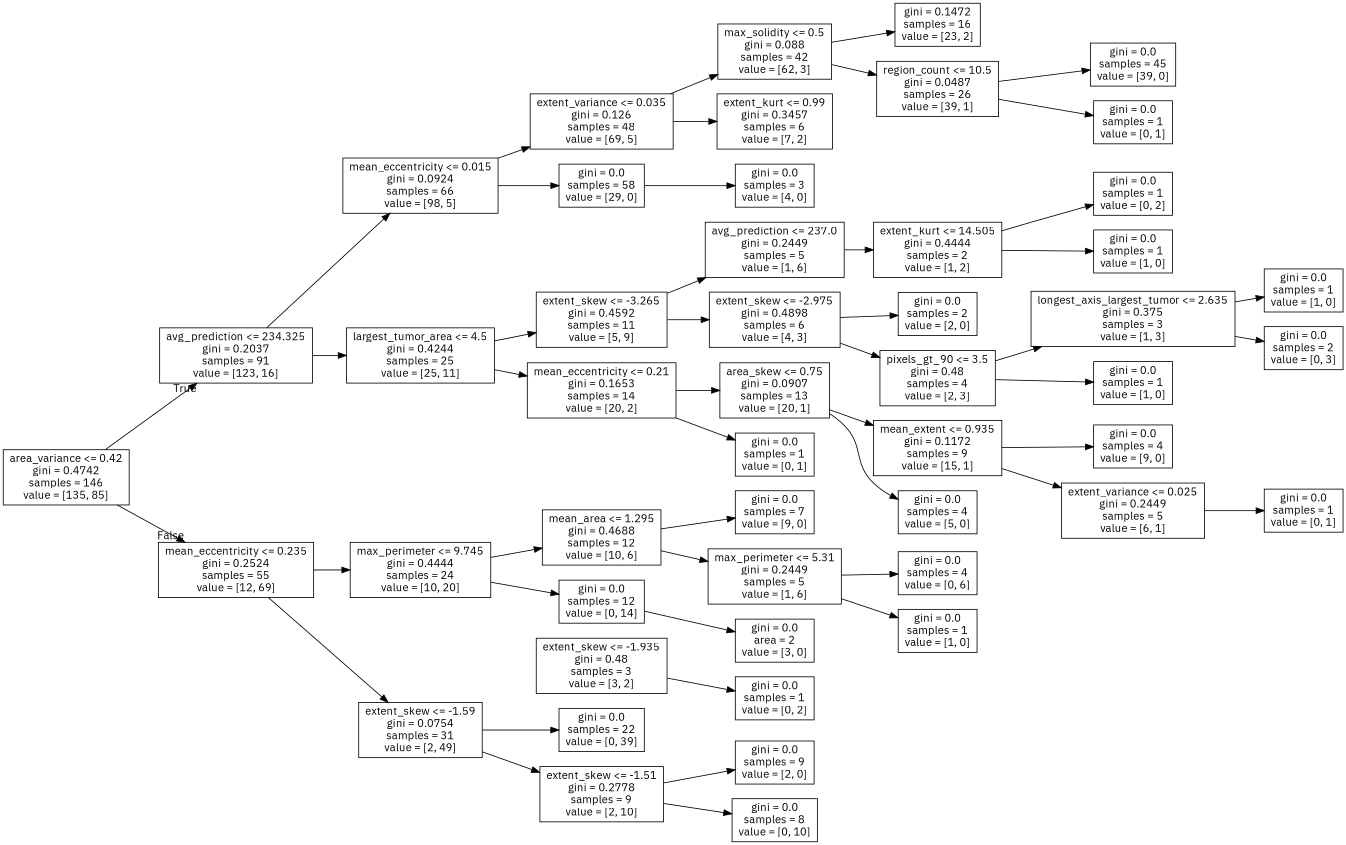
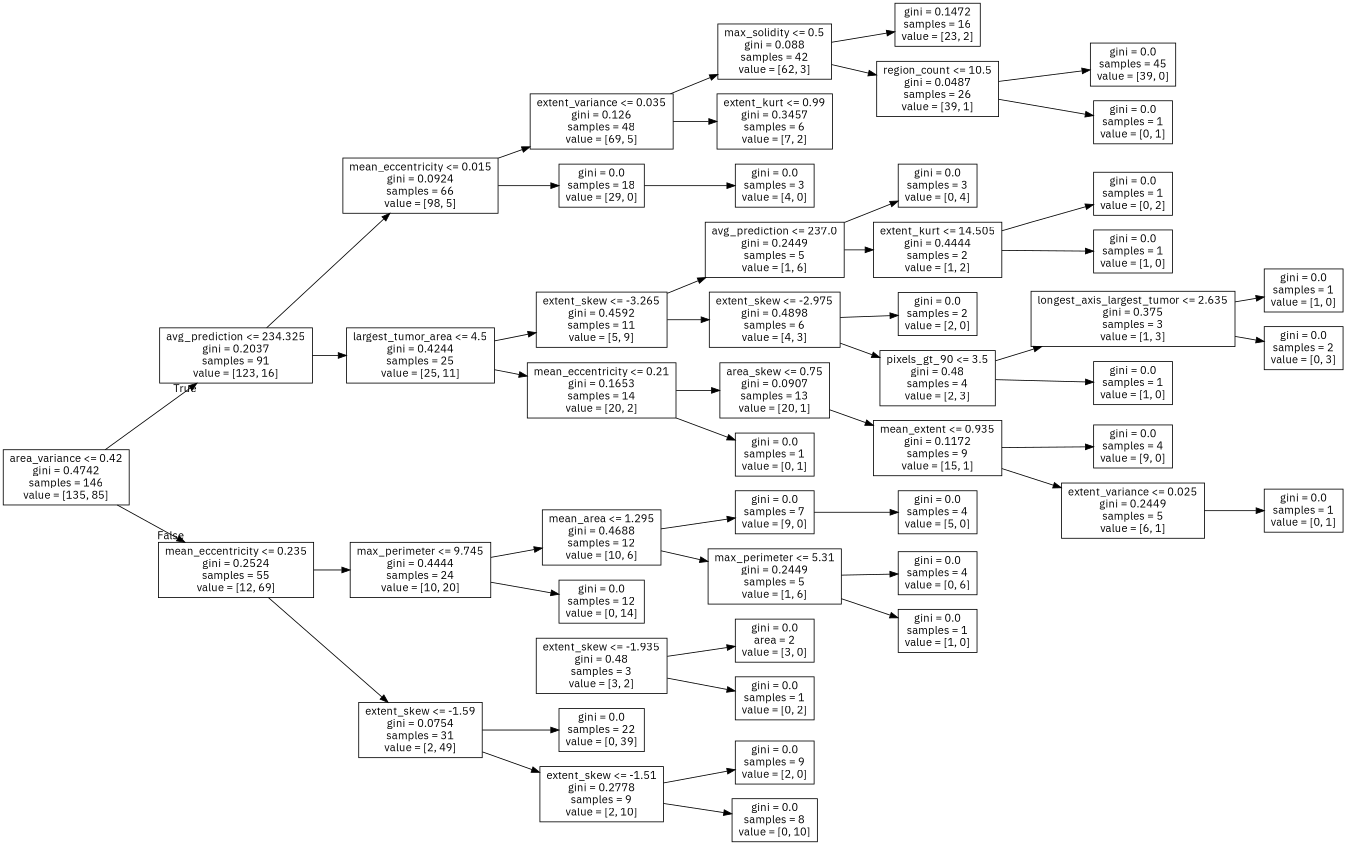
node "gini = 0.0 samples = 58 value = [29, 0]": label "gini = 0.0 samples = 58 value = [29, 0]" -> "gini = 0.0 samples = 18 value = [29, 0]"
node "gini = 0.0 samples = 3 value = [0, 4]": added
edge "area_skew <= 0.75 gini = 0.0907 samples = 13 value = [20, 1]" -> "gini = 0.0 samples = 4 value = [5, 0]": now "gini = 0.0 samples = 7 value = [9, 0]" -> "gini = 0.0 samples = 4 value = [5, 0]"
edge "gini = 0.0 samples = 12 value = [0, 14]" -> "gini = 0.0 area = 2 value = [3, 0]": now "extent_skew <= -1.935 gini = 0.48 samples = 3 value = [3, 2]" -> "gini = 0.0 area = 2 value = [3, 0]"
